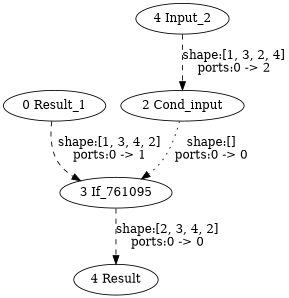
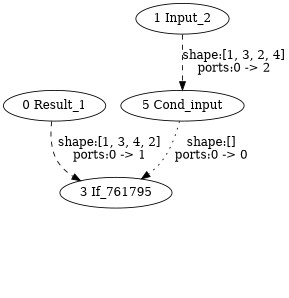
node "4 Input_2": label "4 Input_2" -> "1 Input_2"
node "2 Cond_input": label "2 Cond_input" -> "5 Cond_input"
node "3 If_761095": label "3 If_761095" -> "3 If_761795"
node "4 Result": removed
